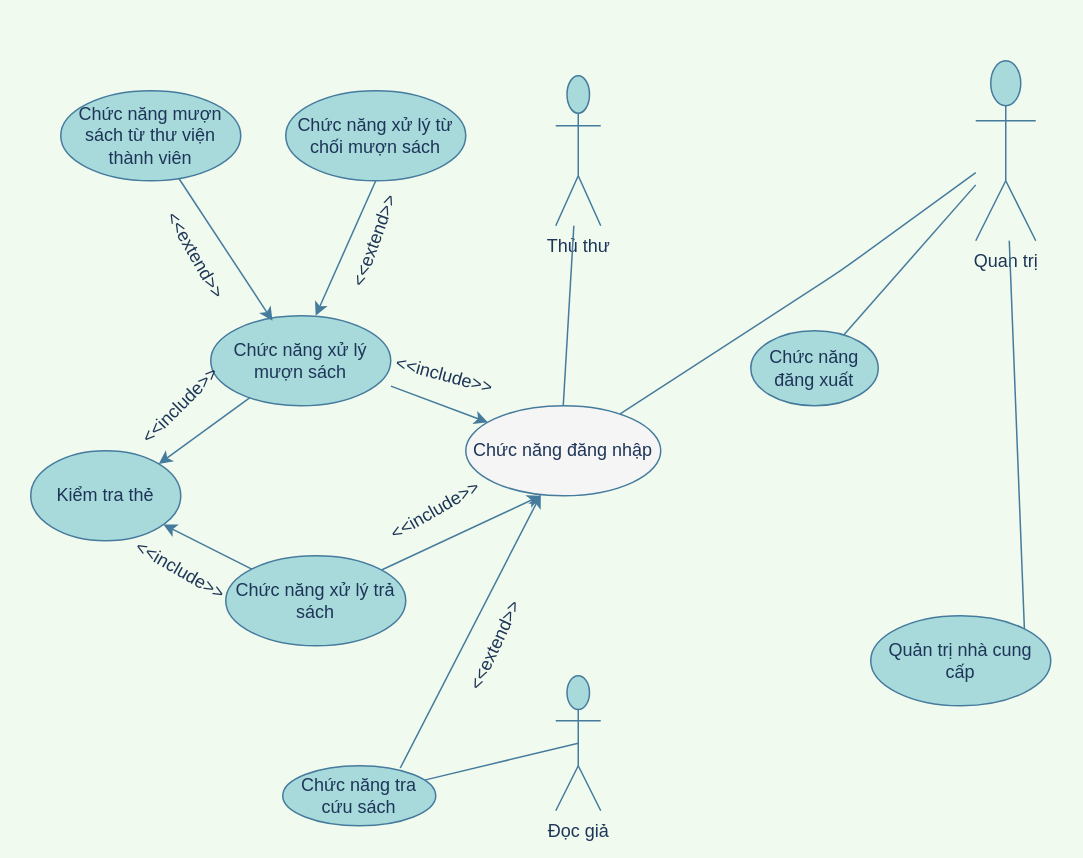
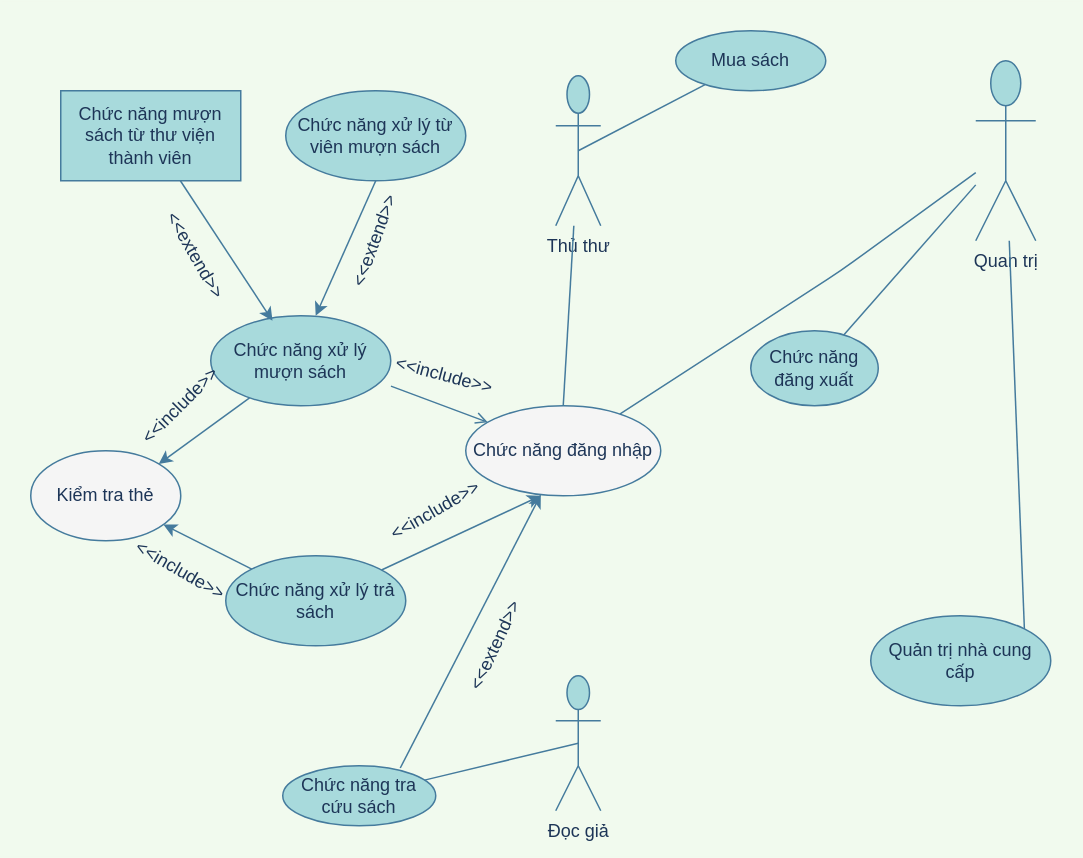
node "Mua sách": added
edge "Mua sách" -- "Thủ thư": added
node "Chức năng mượn sách từ thư viện thành viên": shape ellipse -> rectangle
node "Chức năng xử lý từ chối mượn sách": label "Chức năng xử lý từ chối mượn sách" -> "Chức năng xử lý từ viên mượn sách"
edge "Chức năng xử lý mượn sách" -> "Chức năng đăng nhập": arrowhead classic -> open
node "Kiểm tra thẻ": fillcolor #a8dadc -> #f5f5f5
